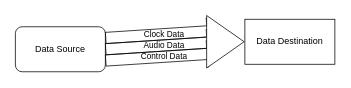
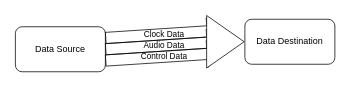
node "Data Destination": shape rectangle -> rounded rectangle
